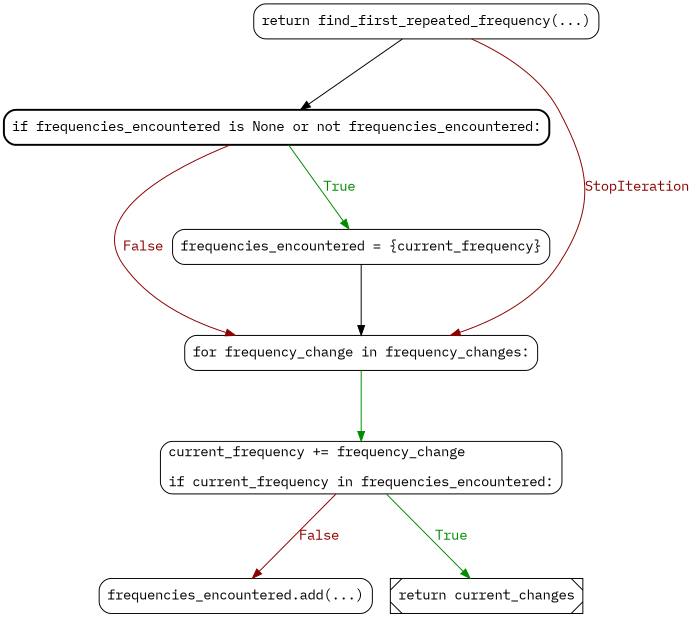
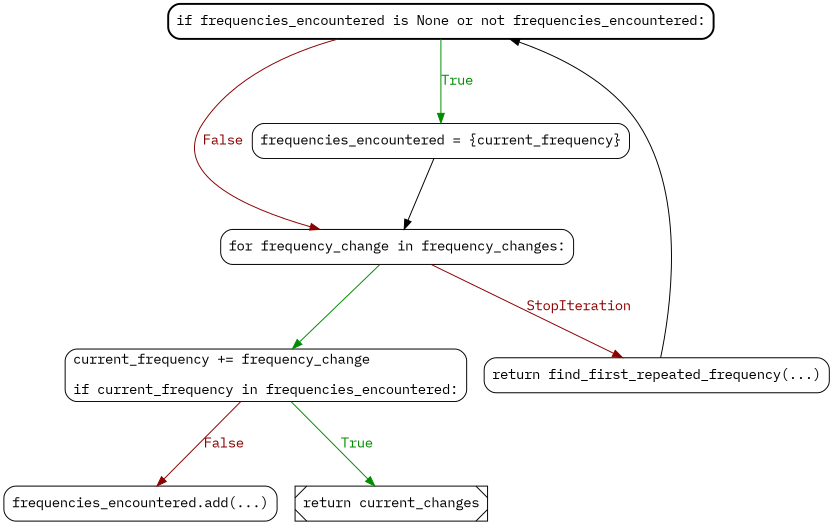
edge "return find_first_repeated_frequency(...)" -> "for frequency_change in frequency_changes:": reversed
